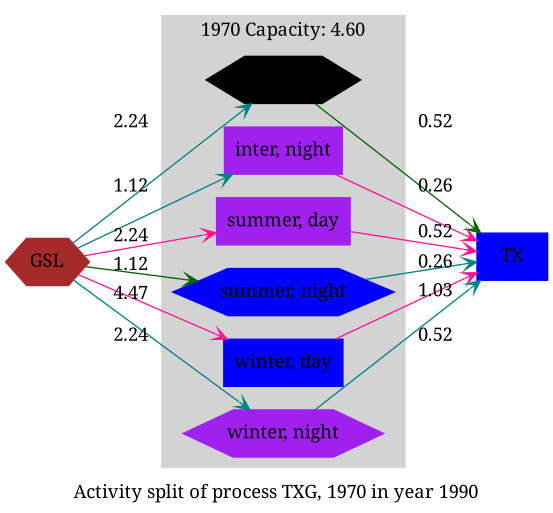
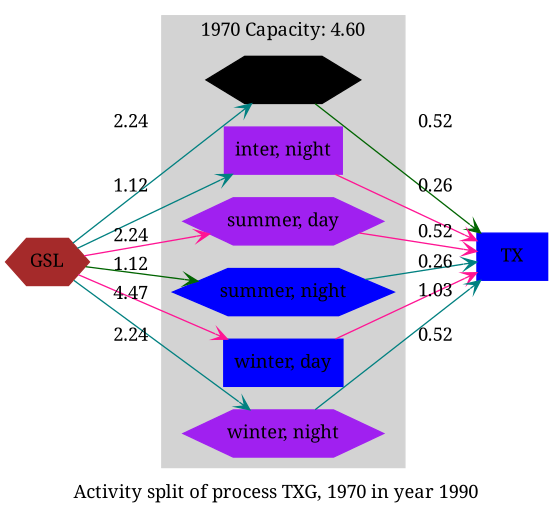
node "summer, day": shape box -> hexagon
